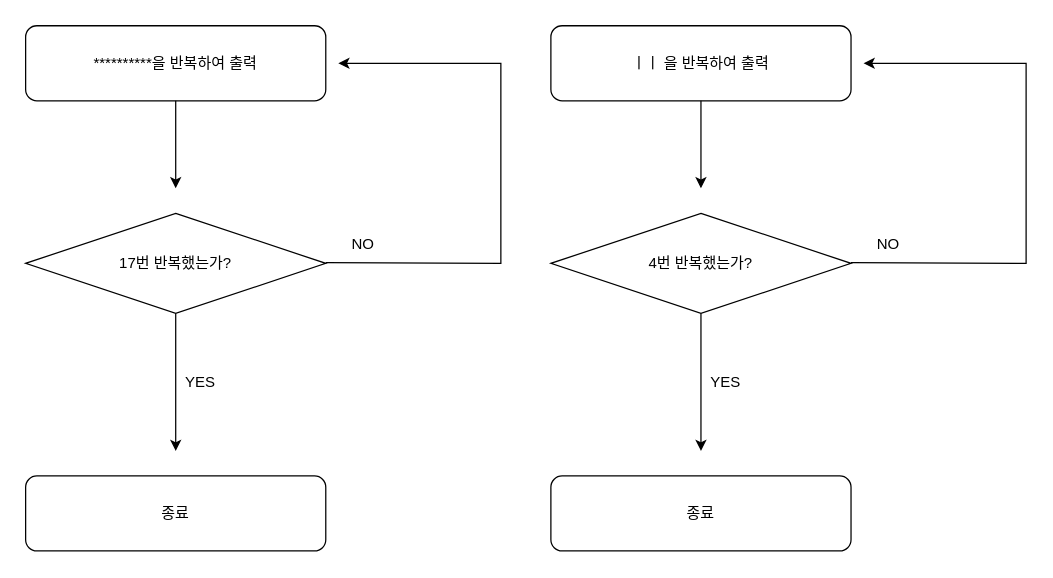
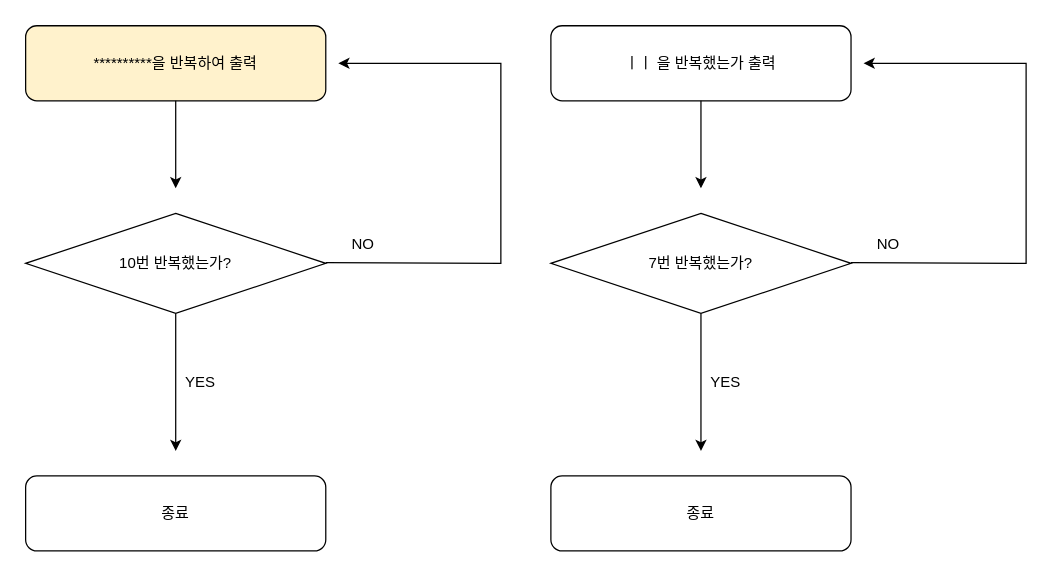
node "**********을 반복하여 출력": fillcolor #ffffff -> #fff2cc
node "ㅣㅣ 을 반복하여 출력": label "ㅣㅣ 을 반복하여 출력" -> "ㅣㅣ 을 반복했는가 출력"
node "17번 반복했는가?": label "17번 반복했는가?" -> "10번 반복했는가?"
node "4번 반복했는가?": label "4번 반복했는가?" -> "7번 반복했는가?"
